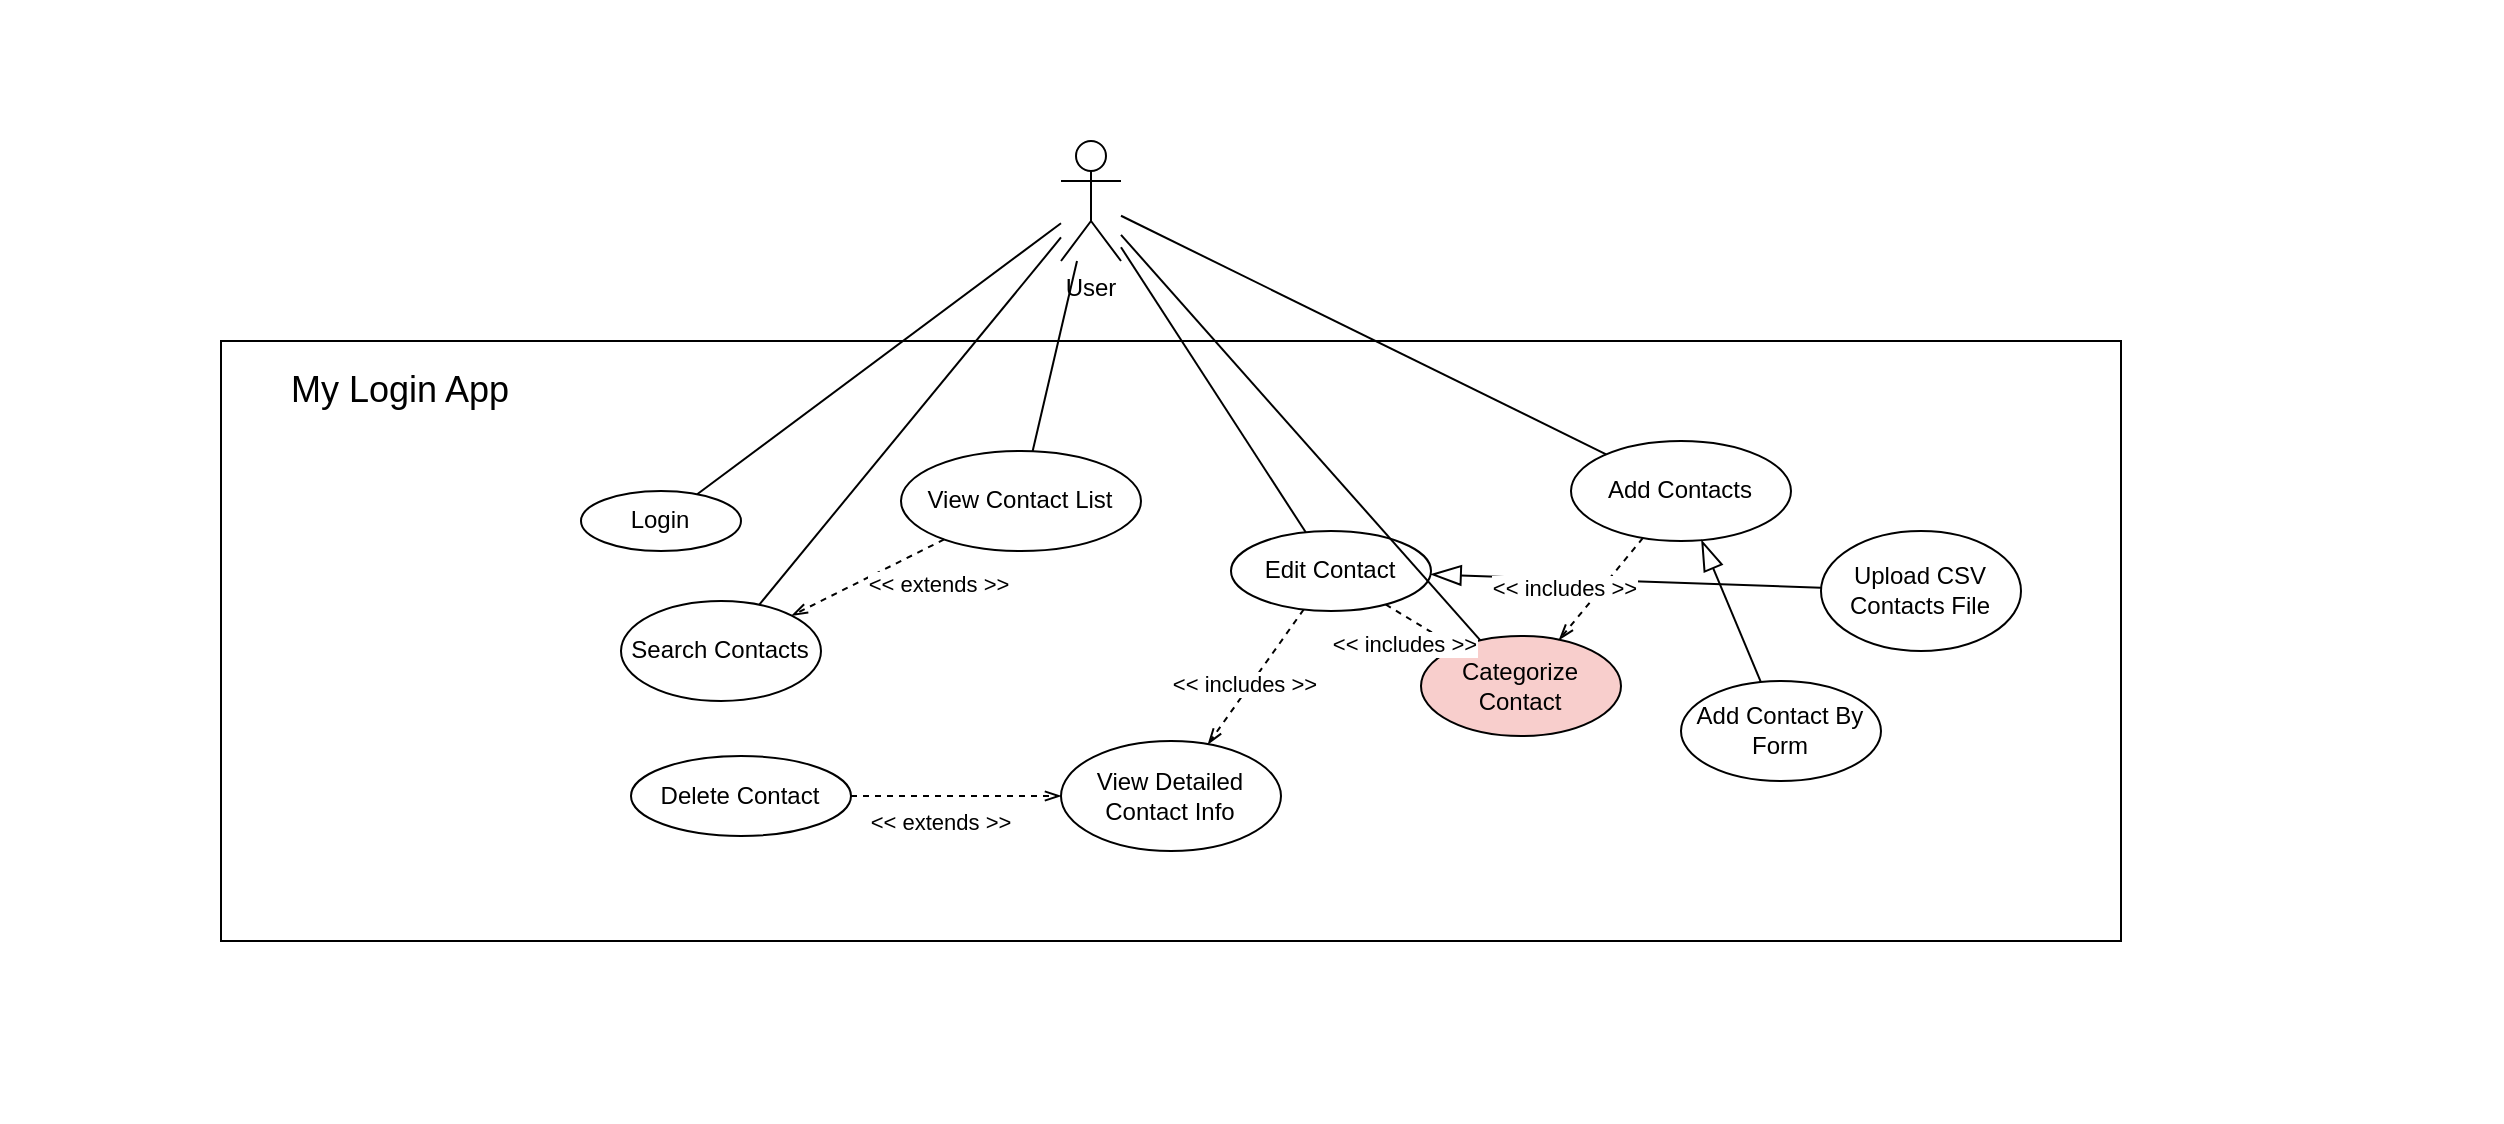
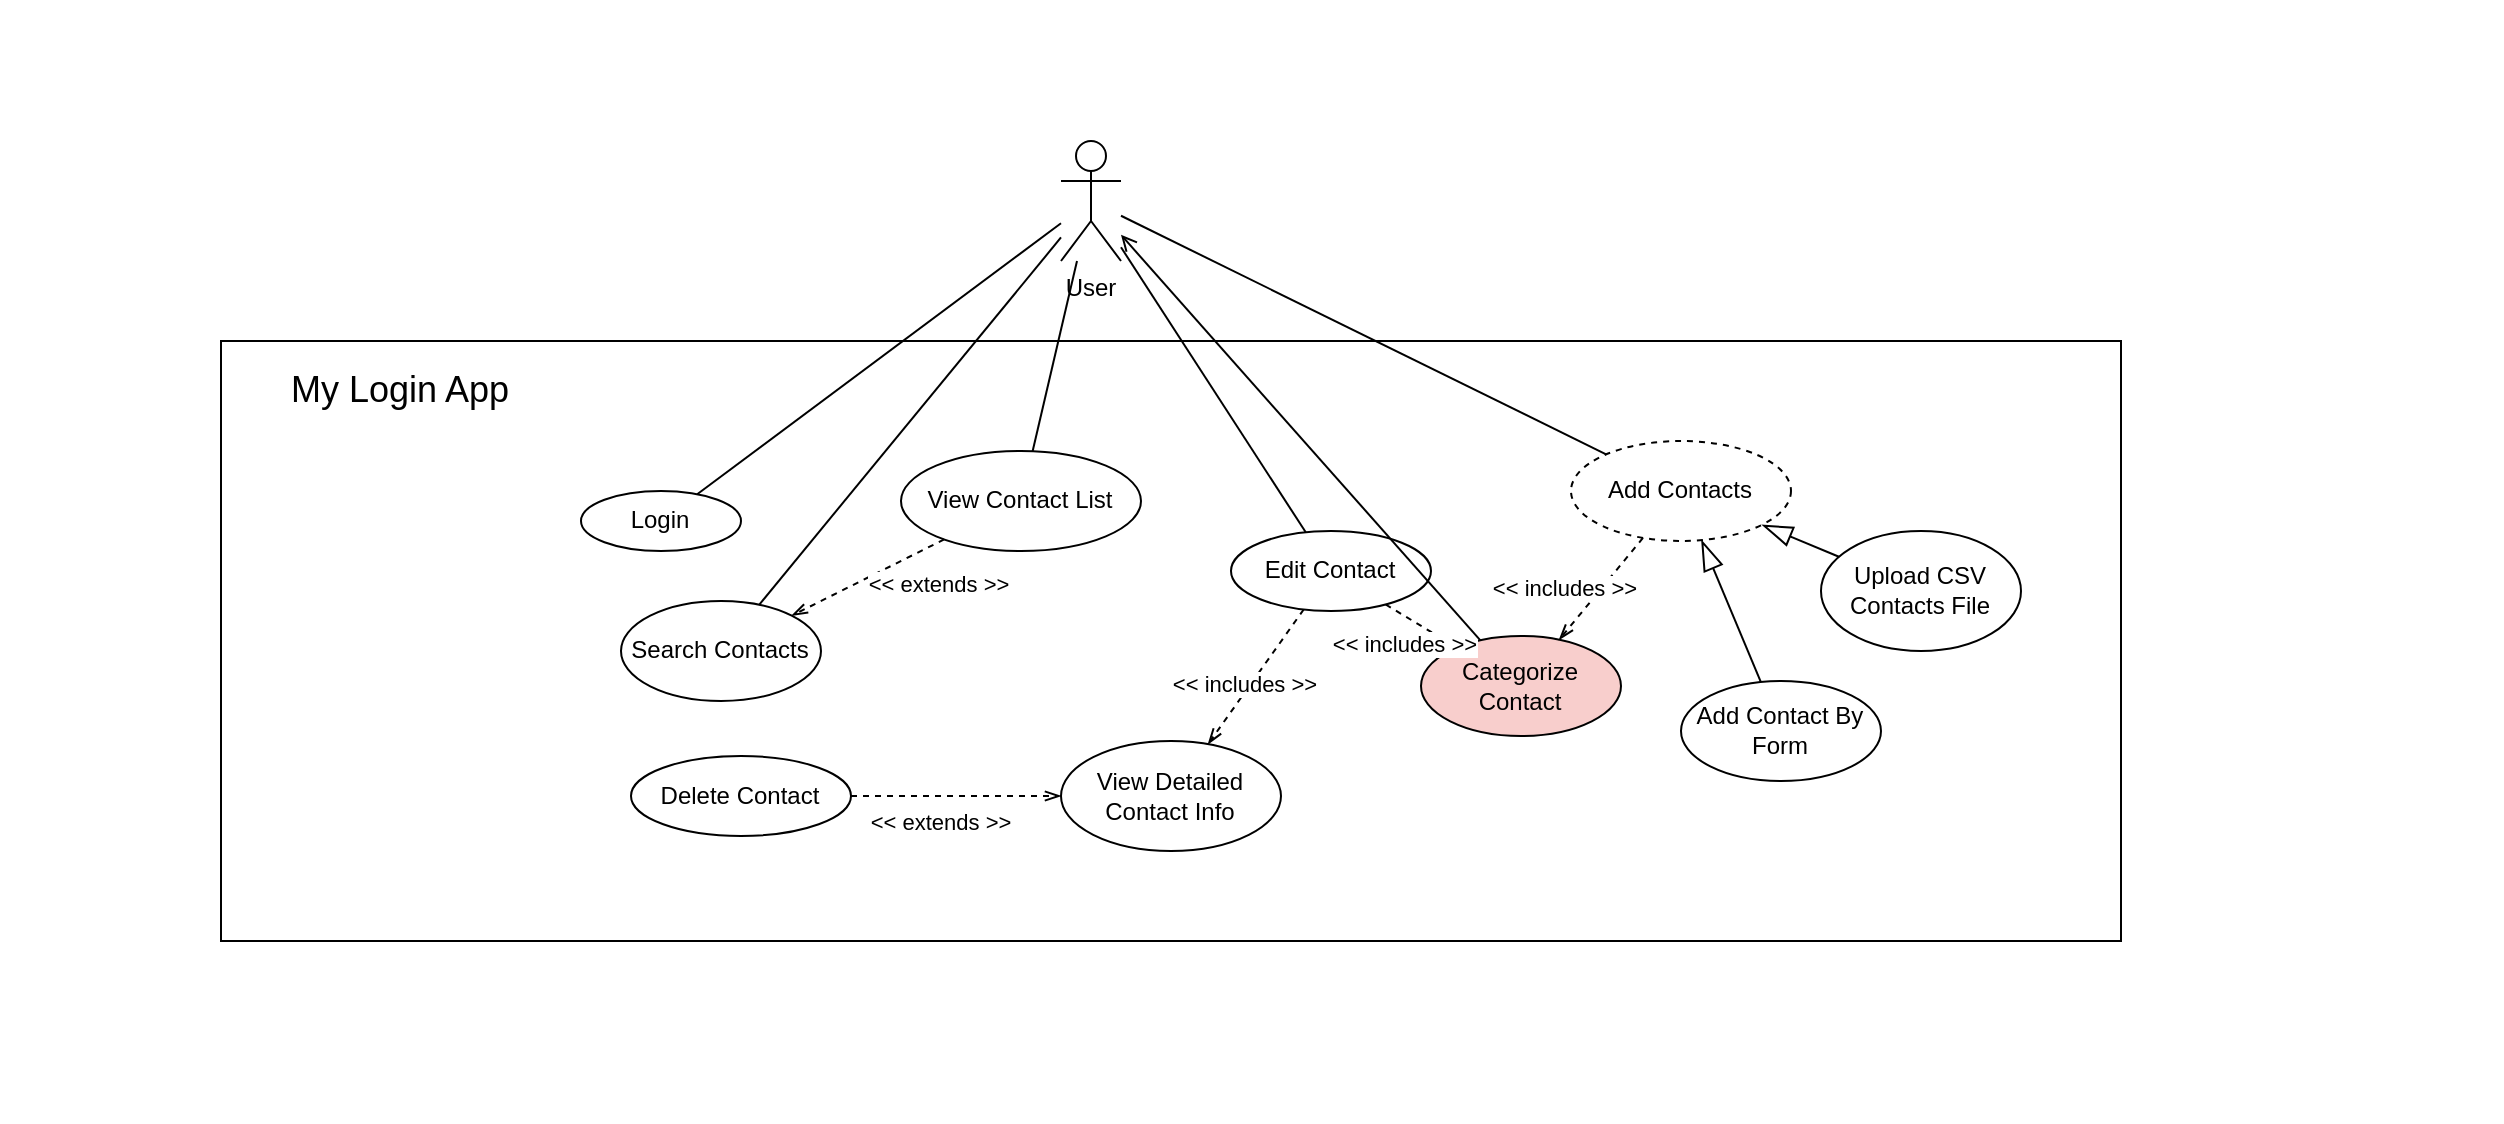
edge "User" -- "Categorize Contact": arrowhead none -> open
node "Add Contacts": style solid -> dashed
edge "Upload CSV Contacts File" -> "Edit Contact": now "Upload CSV Contacts File" -> "Add Contacts"
